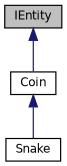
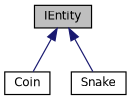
edge "Snake" -> "Coin": now "Snake" -> "IEntity"
